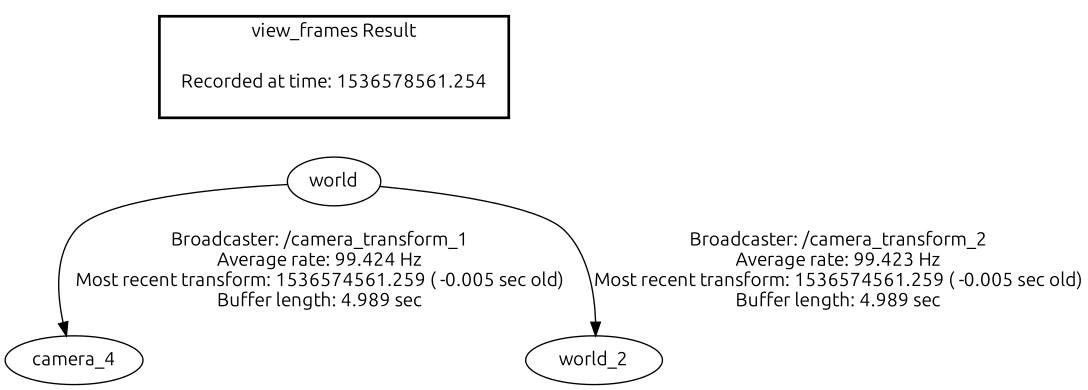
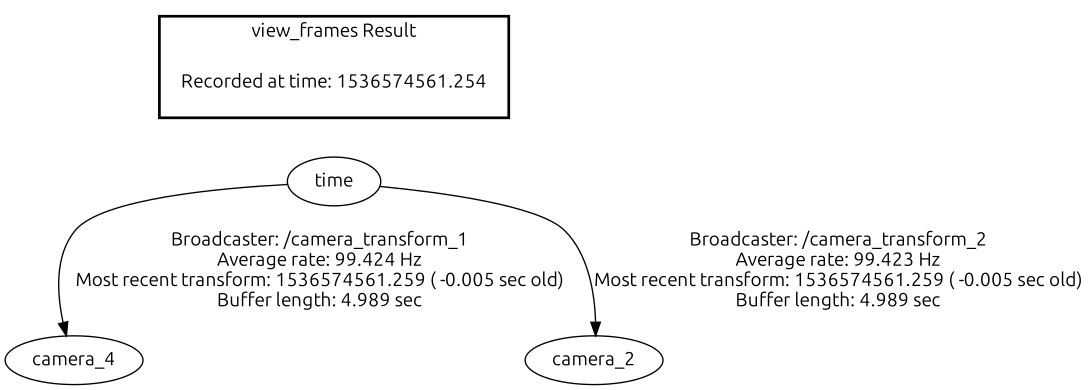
node "Recorded at time: 1536578561.254": label "Recorded at time: 1536578561.254" -> "Recorded at time: 1536574561.254"
node "world": label "world" -> "time"
node "world_2": label "world_2" -> "camera_2"
